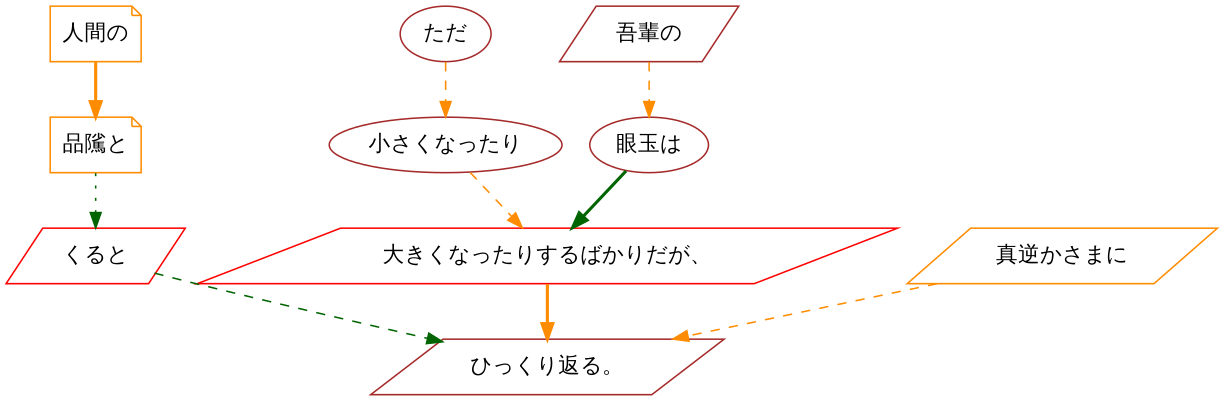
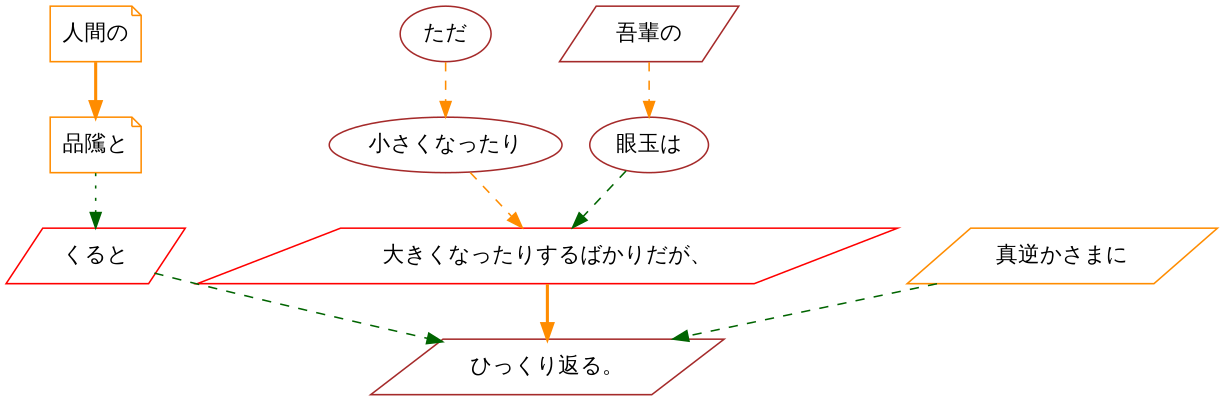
edge "眼玉は" -> "大きくなったりするばかりだが、": style bold -> dashed
edge "真逆かさまに" -> "ひっくり返る。": color darkorange -> darkgreen
